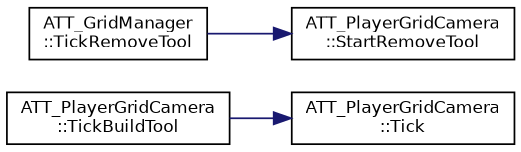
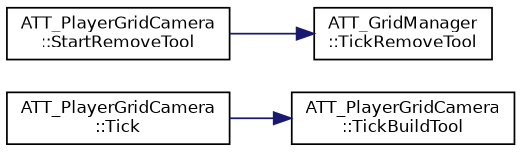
edge "ATT_GridManager ::TickRemoveTool" -> "ATT_PlayerGridCamera ::StartRemoveTool": reversed
edge "ATT_PlayerGridCamera ::TickBuildTool" -> "ATT_PlayerGridCamera ::Tick": reversed
